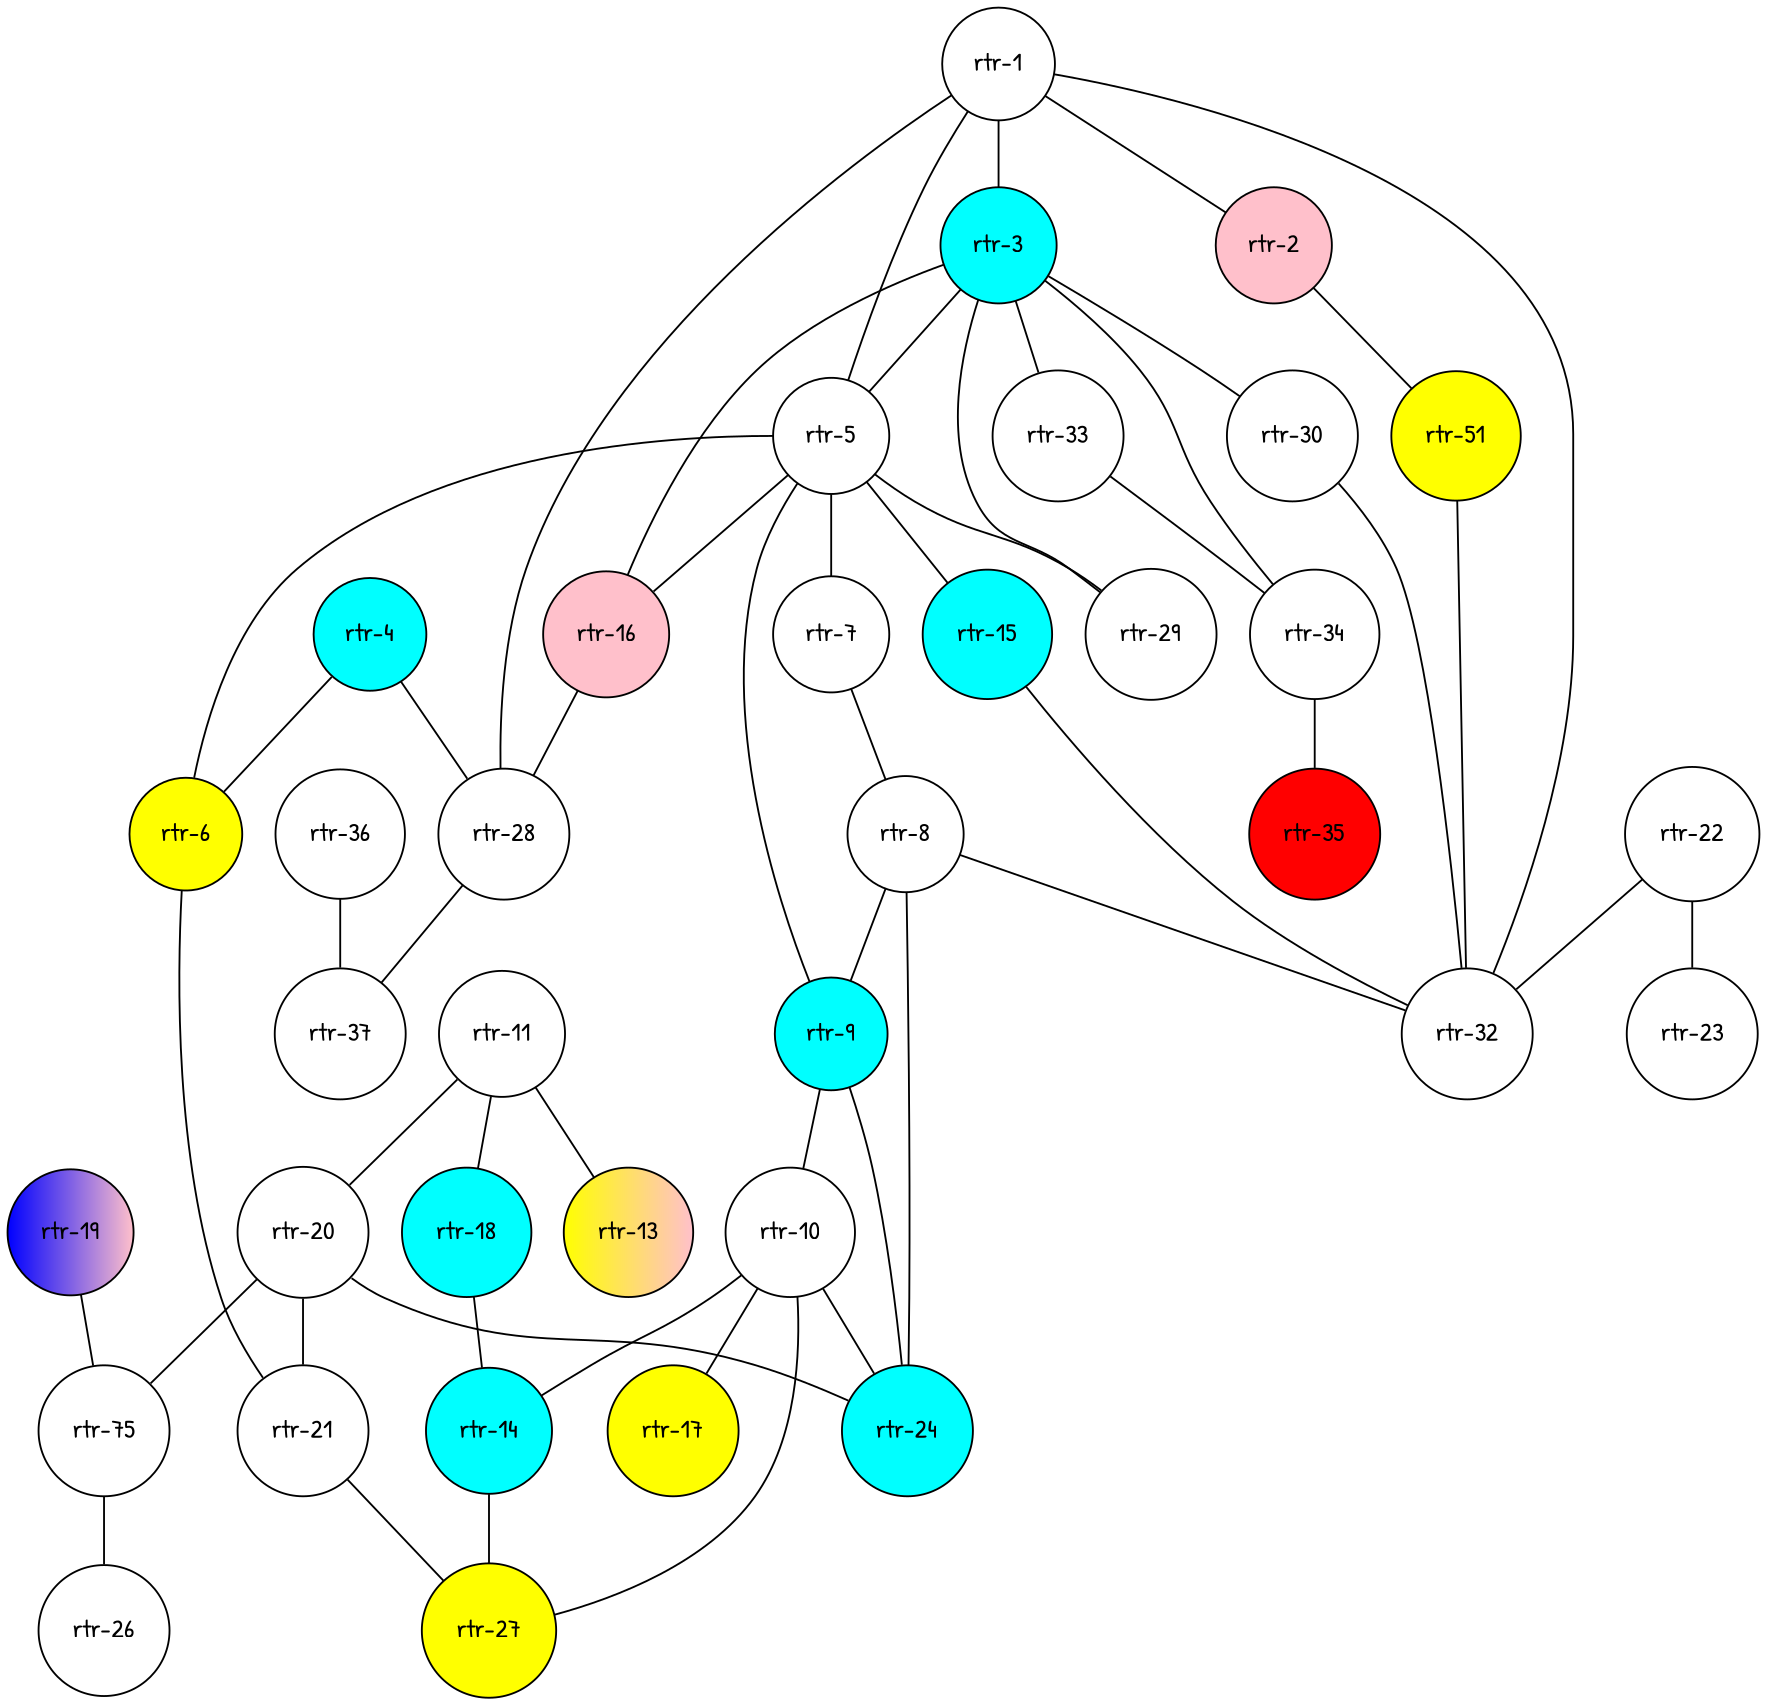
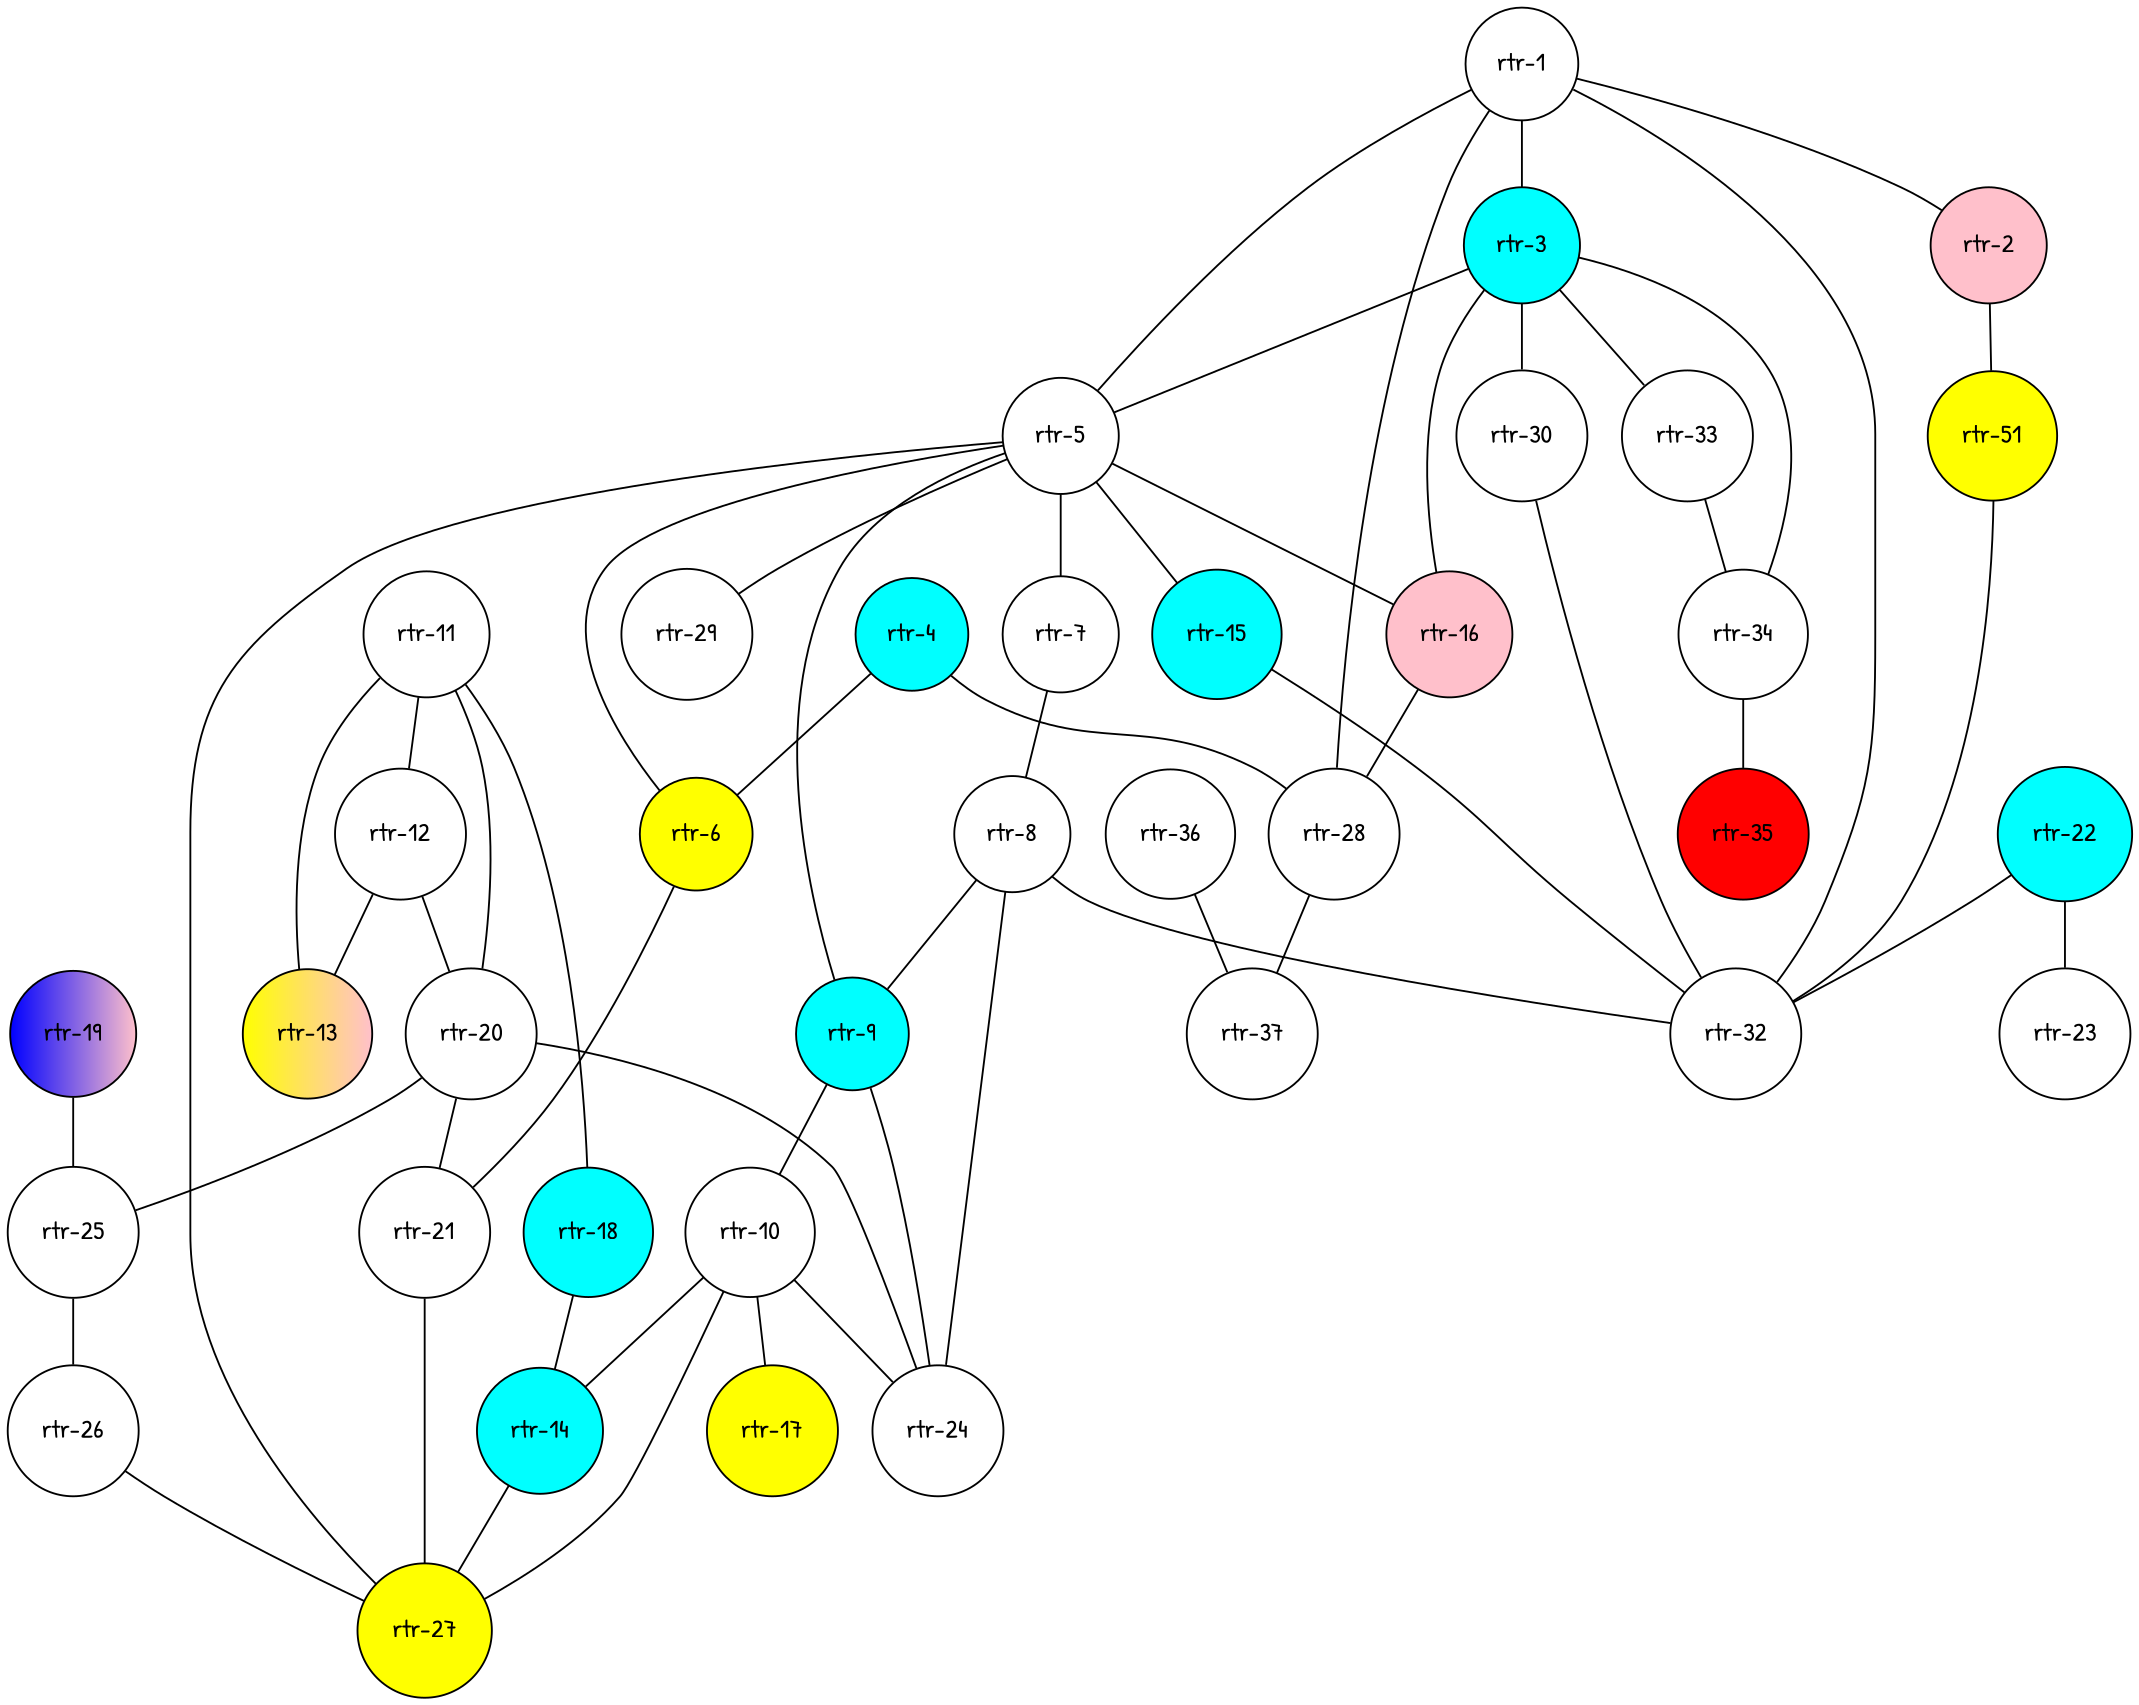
edge "rtr-3" -- "rtr-29": removed
edge "rtr-5" -- "rtr-27": added
node "rtr-12": added
node "rtr-22": fillcolor white -> aqua
node "rtr-75": label "rtr-75" -> "rtr-25"
node "rtr-24": fillcolor aqua -> white
edge "rtr-26" -- "rtr-27": added
